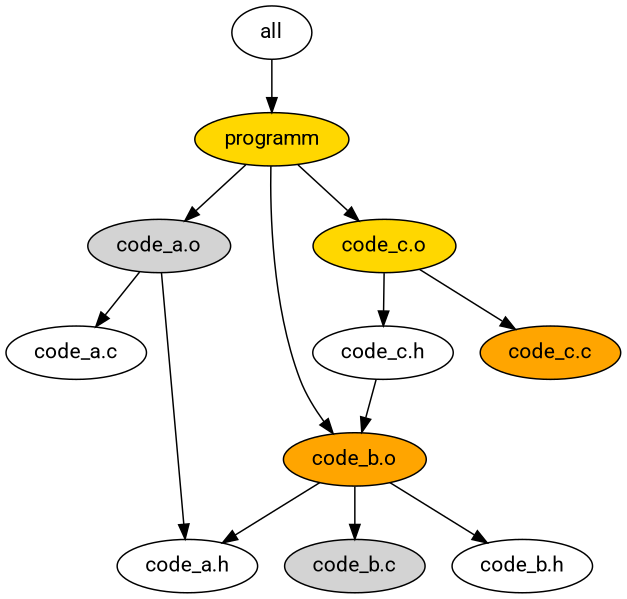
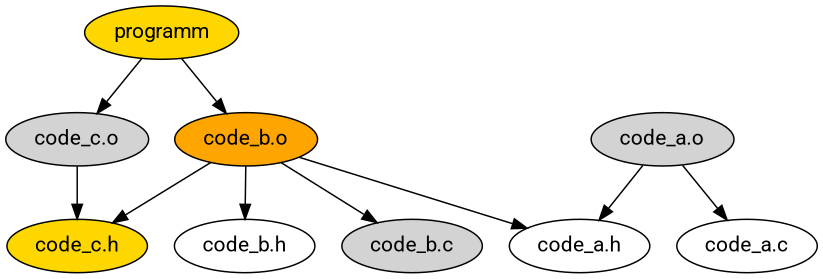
node "all": removed
edge "programm" -> "code_a.o": removed
node "code_c.o": fillcolor gold -> lightgrey
node "code_c.h": fillcolor white -> gold
node "code_c.c": removed
edge "code_c.h" -> "code_b.o": reversed
